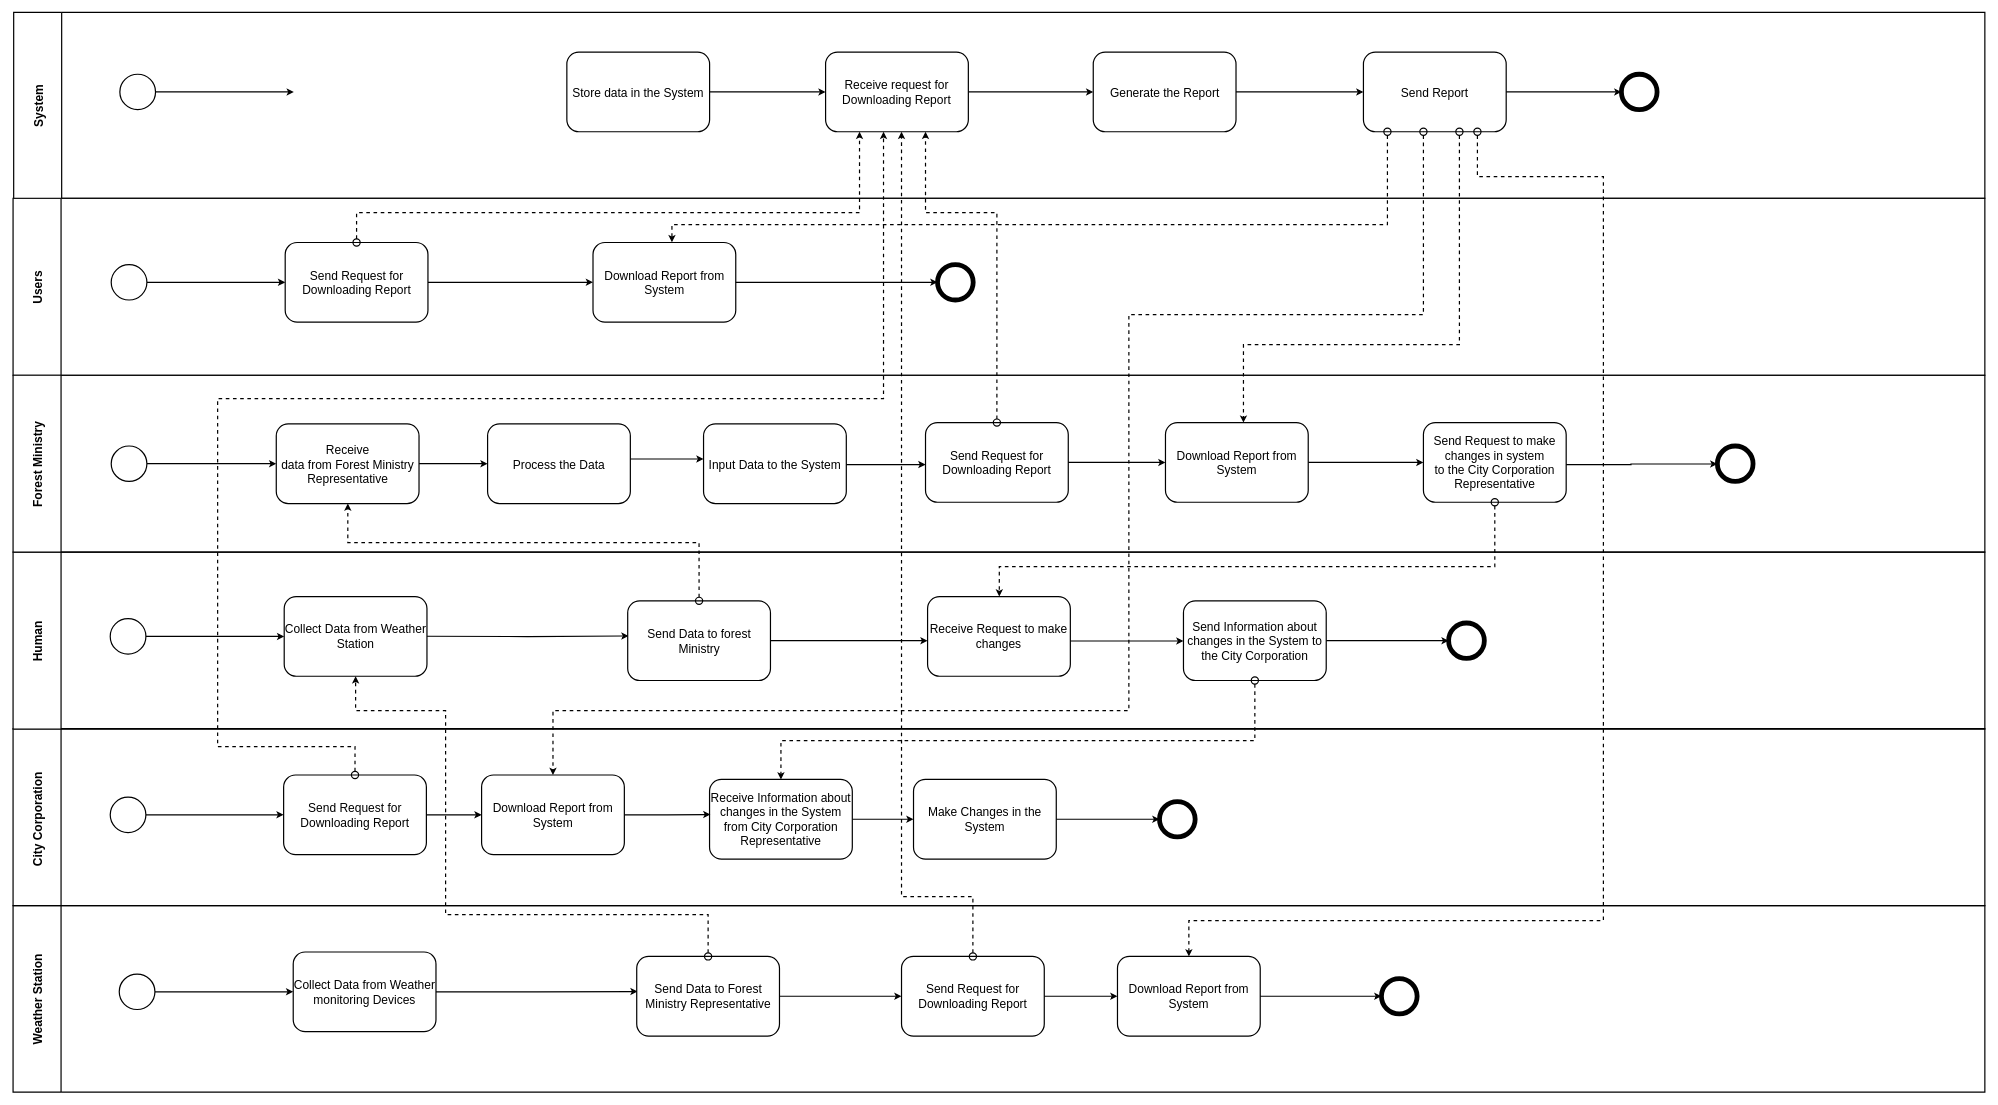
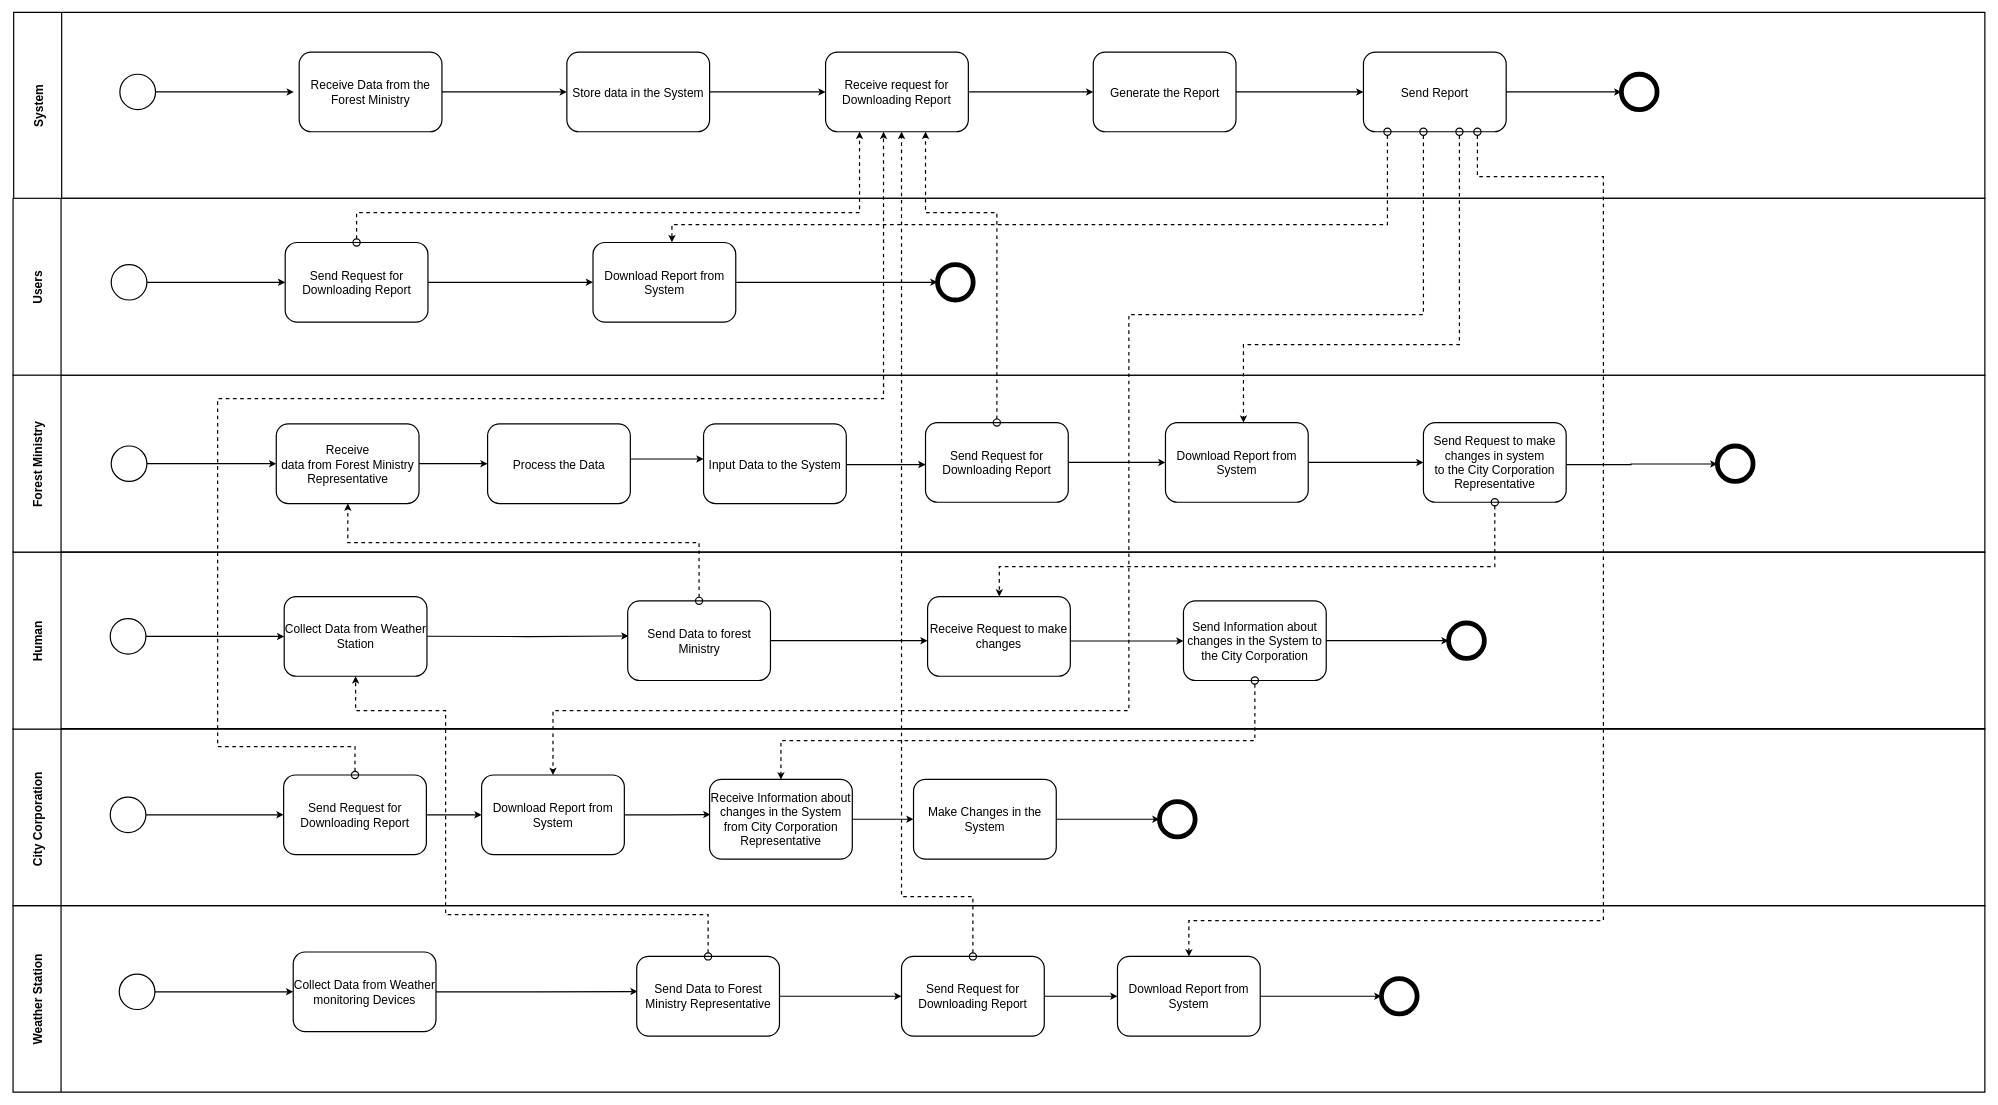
node "Receive Data from the Forest Ministry": added
edge "Receive Data from the Forest Ministry" -> "Store data in the System": added
